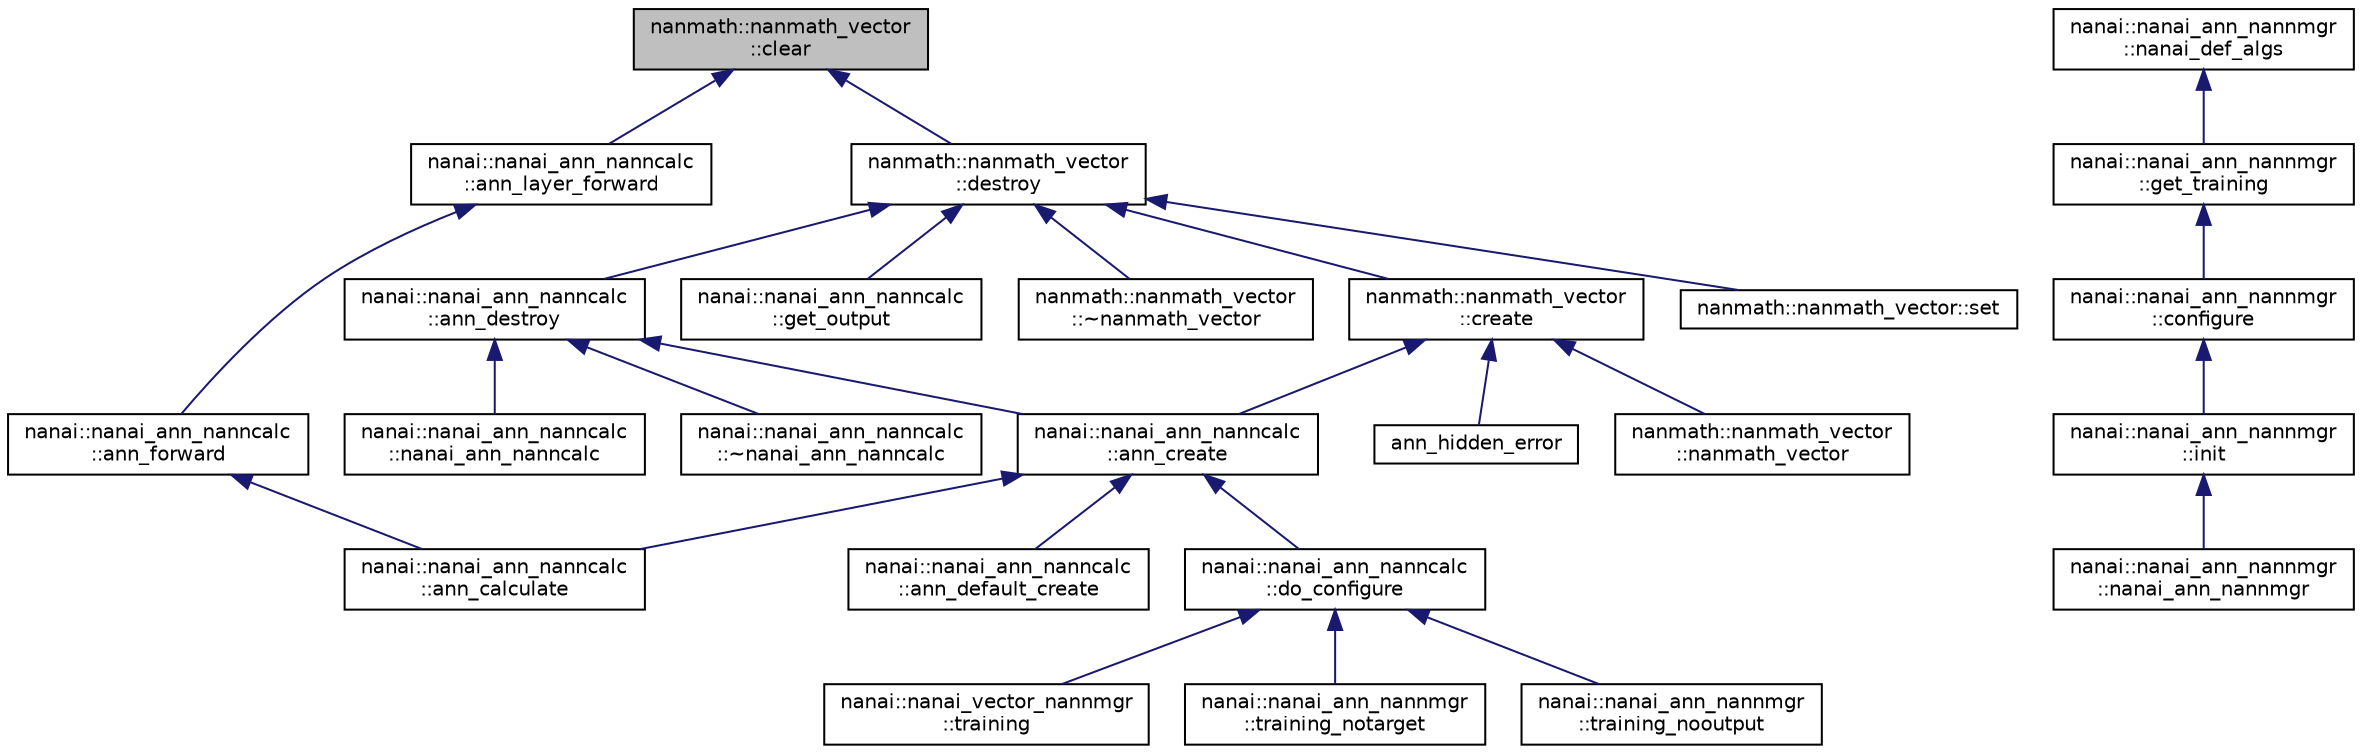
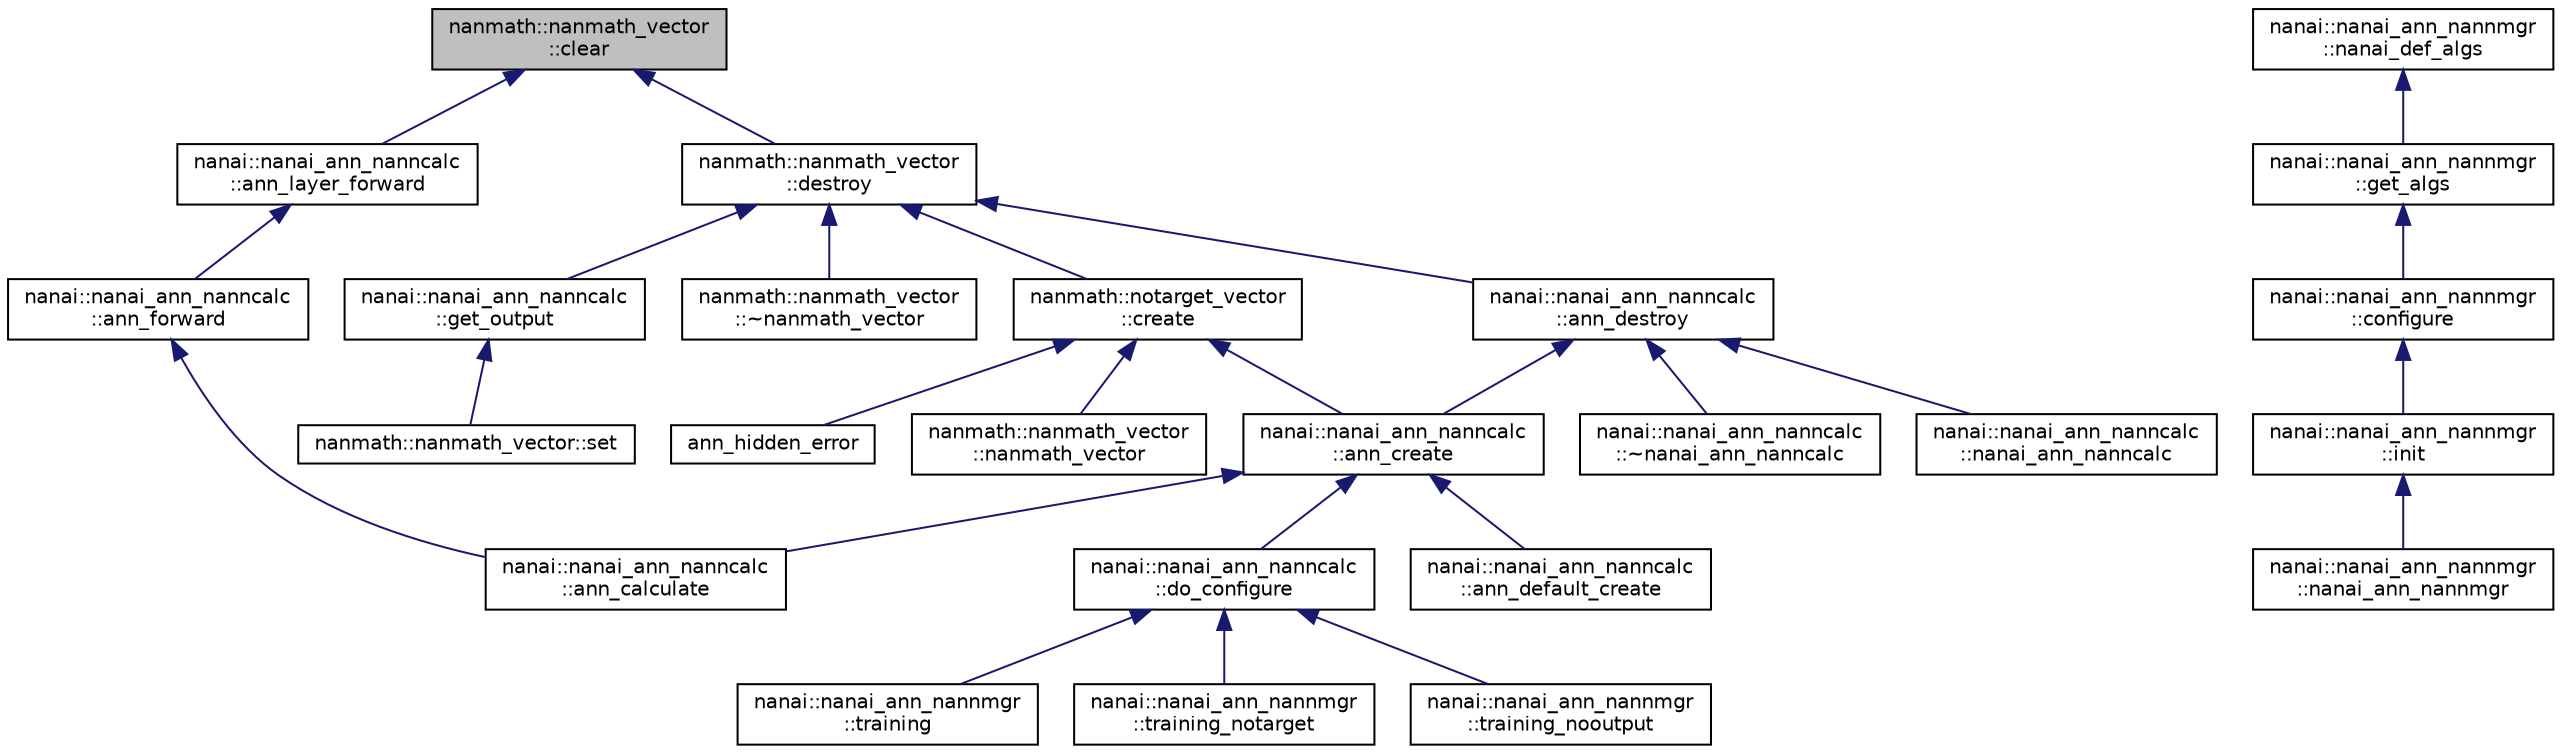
node "nanai::nanai_ann_nannmgr ::get_training": label "nanai::nanai_ann_nannmgr ::get_training" -> "nanai::nanai_ann_nannmgr ::get_algs"
edge "nanmath::nanmath_vector::set" -> "nanmath::nanmath_vector ::destroy": now "nanmath::nanmath_vector::set" -> "nanai::nanai_ann_nanncalc ::get_output"
node "nanmath::nanmath_vector ::create": label "nanmath::nanmath_vector ::create" -> "nanmath::notarget_vector ::create"
node "nanai::nanai_vector_nannmgr ::training": label "nanai::nanai_vector_nannmgr ::training" -> "nanai::nanai_ann_nannmgr ::training"
